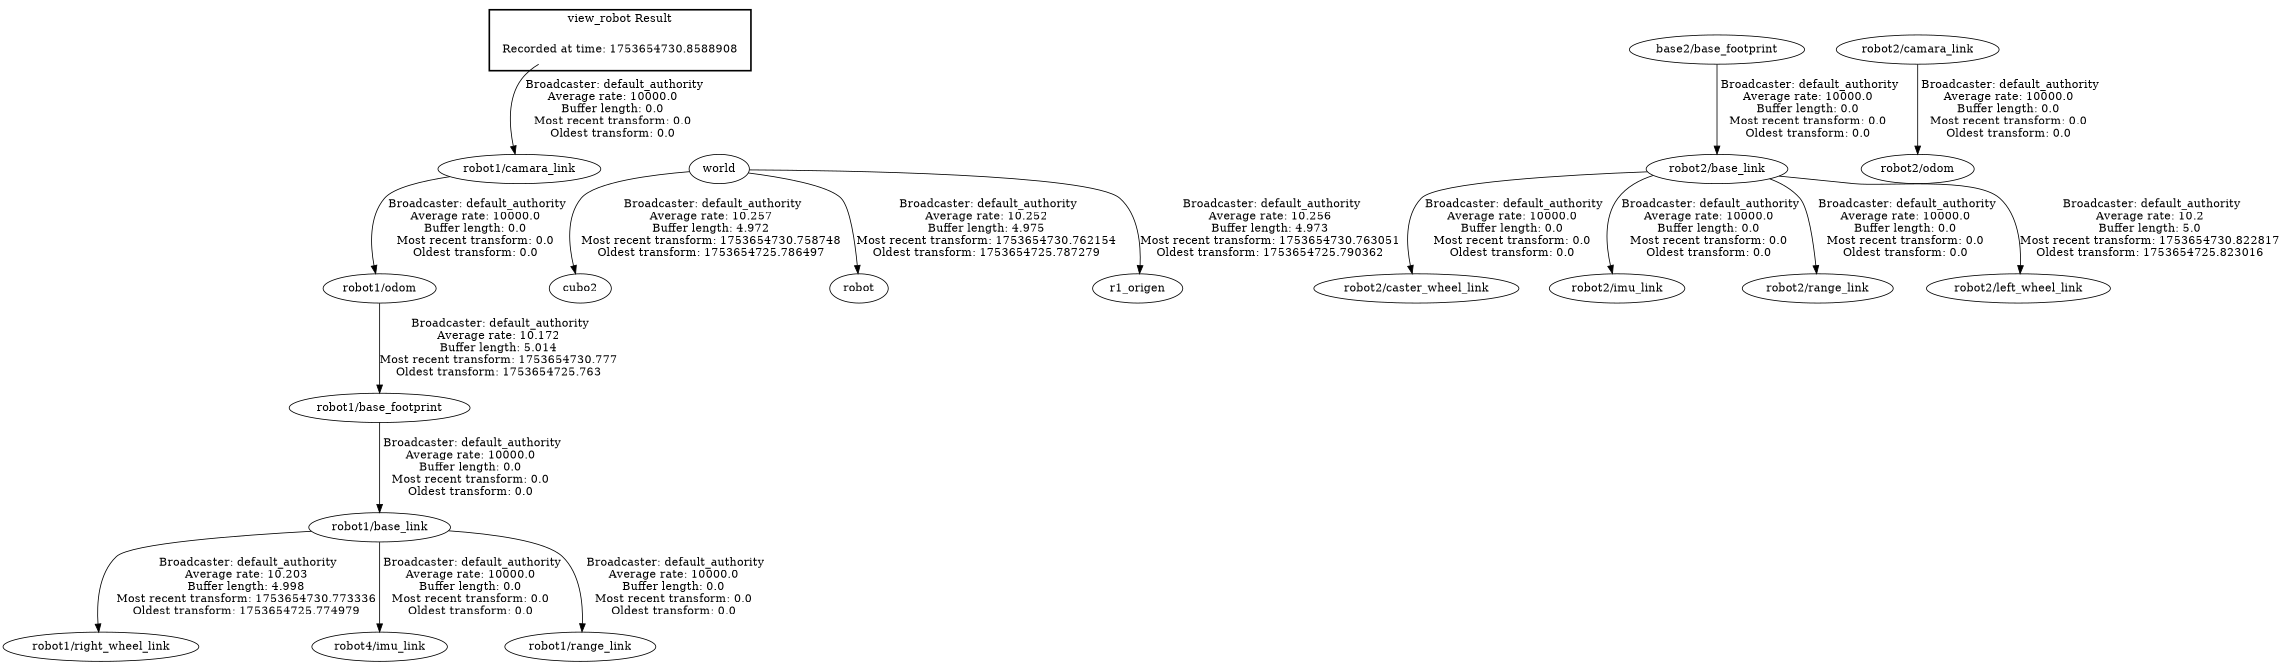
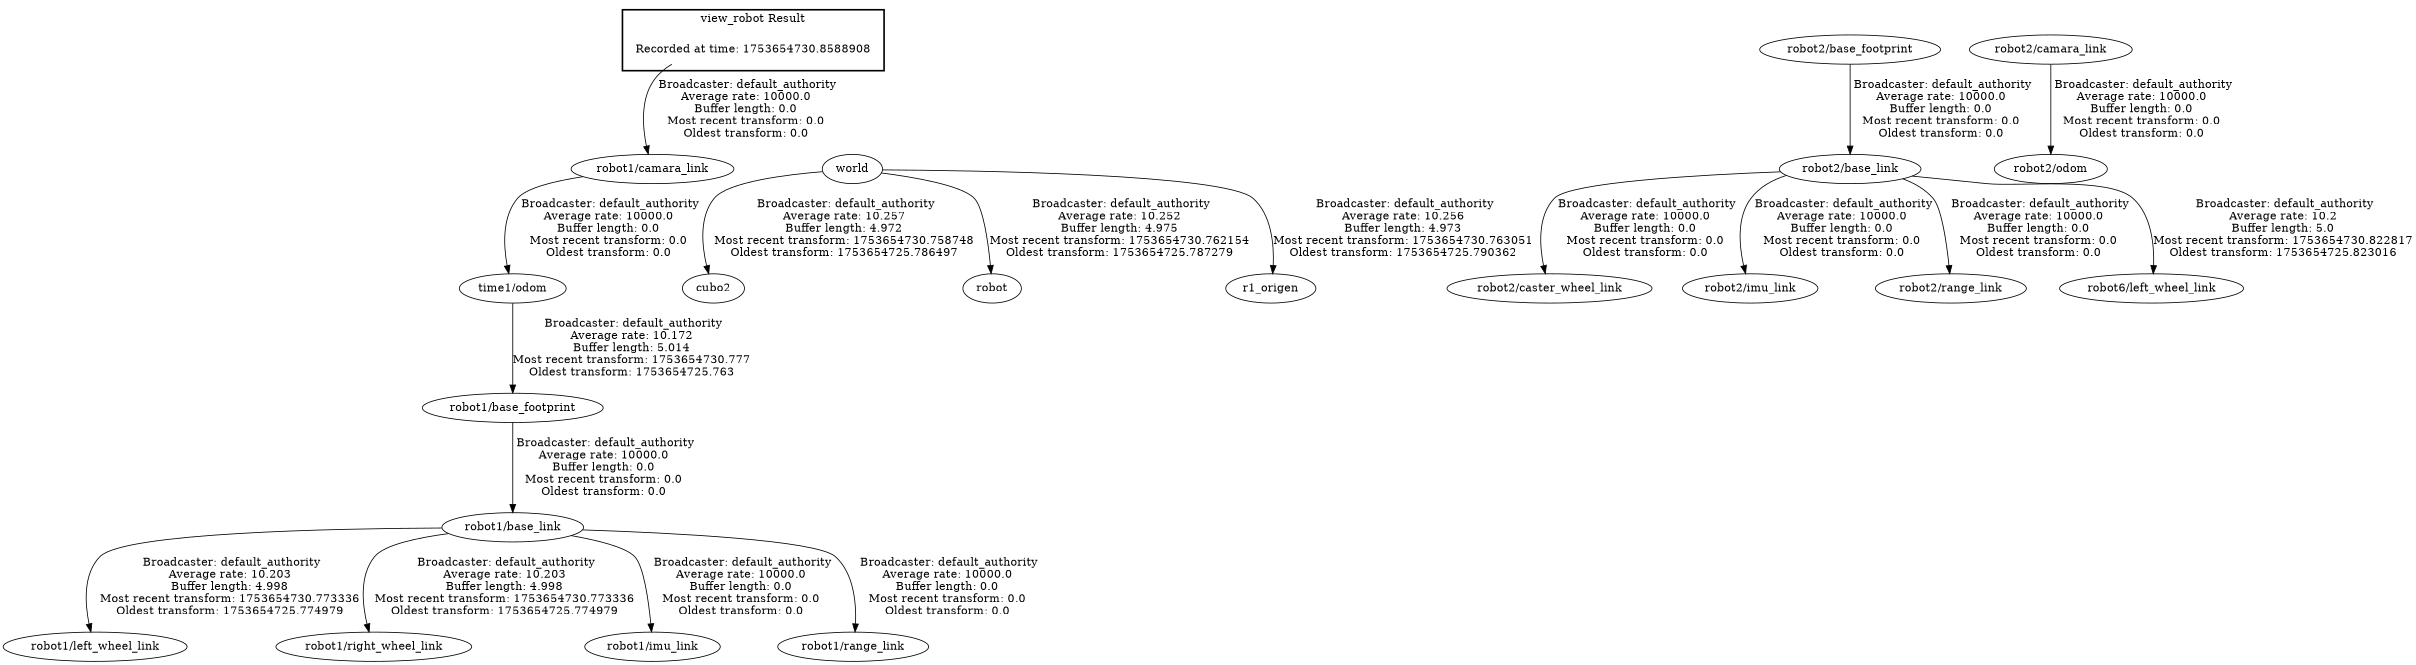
node "base2/base_footprint": label "base2/base_footprint" -> "robot2/base_footprint"
node "robot1/odom": label "robot1/odom" -> "time1/odom"
node "robot2/left_wheel_link": label "robot2/left_wheel_link" -> "robot6/left_wheel_link"
node "robot1/left_wheel_link": added
node "robot4/imu_link": label "robot4/imu_link" -> "robot1/imu_link"
